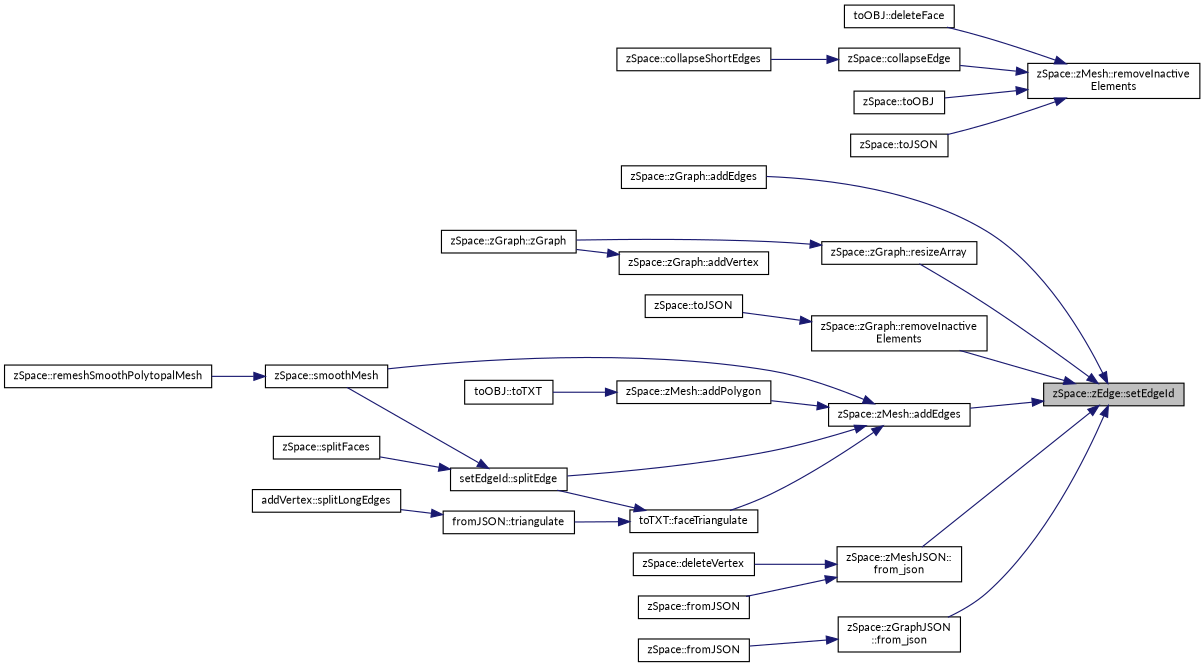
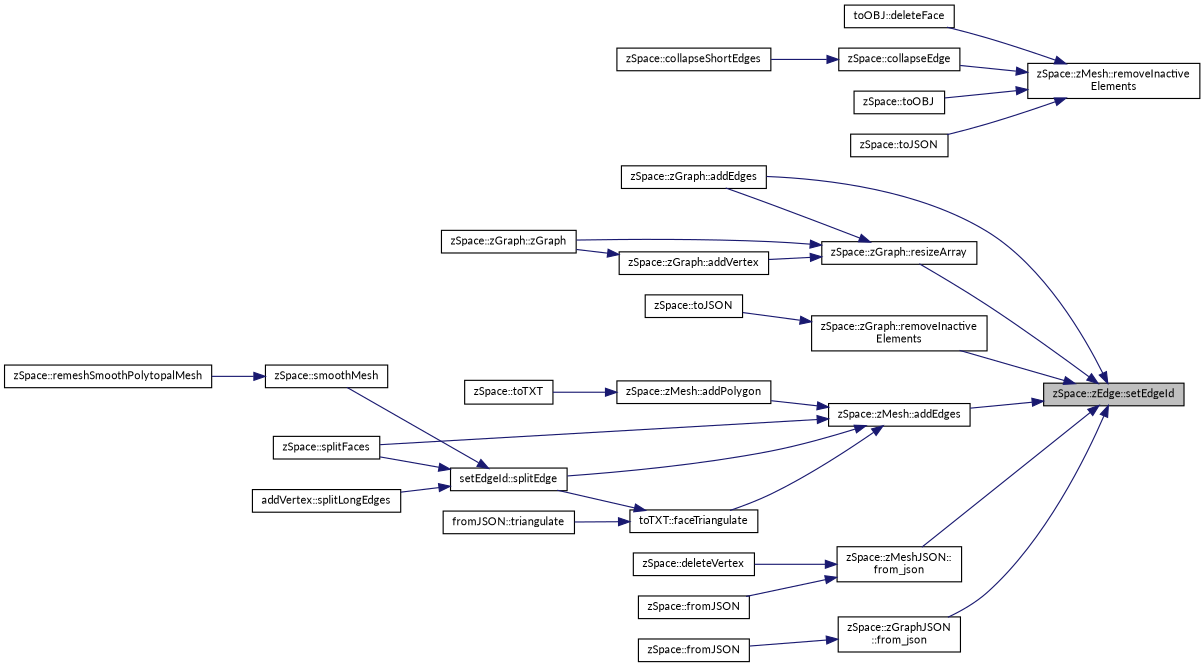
edge "zSpace::zGraph::addEdges" -> "zSpace::zGraph::resizeArray": added
edge "zSpace::zGraph::addVertex" -> "zSpace::zGraph::resizeArray": added
edge "zSpace::smoothMesh" -> "zSpace::zMesh::addEdges": now "zSpace::splitFaces" -> "zSpace::zMesh::addEdges"
node "toOBJ::toTXT": label "toOBJ::toTXT" -> "zSpace::toTXT"
edge "addVertex::splitLongEdges" -> "fromJSON::triangulate": now "addVertex::splitLongEdges" -> "setEdgeId::splitEdge"
